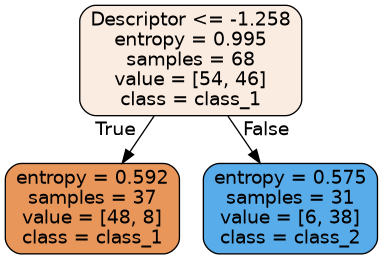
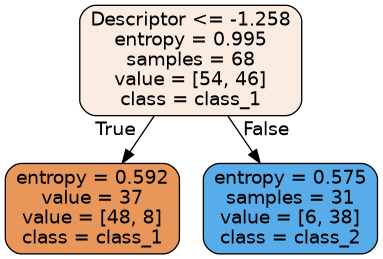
node "entropy = 0.592 samples = 37 value = [48, 8] class = class_1": label "entropy = 0.592 samples = 37 value = [48, 8] class = class_1" -> "entropy = 0.592 value = 37 value = [48, 8] class = class_1"
